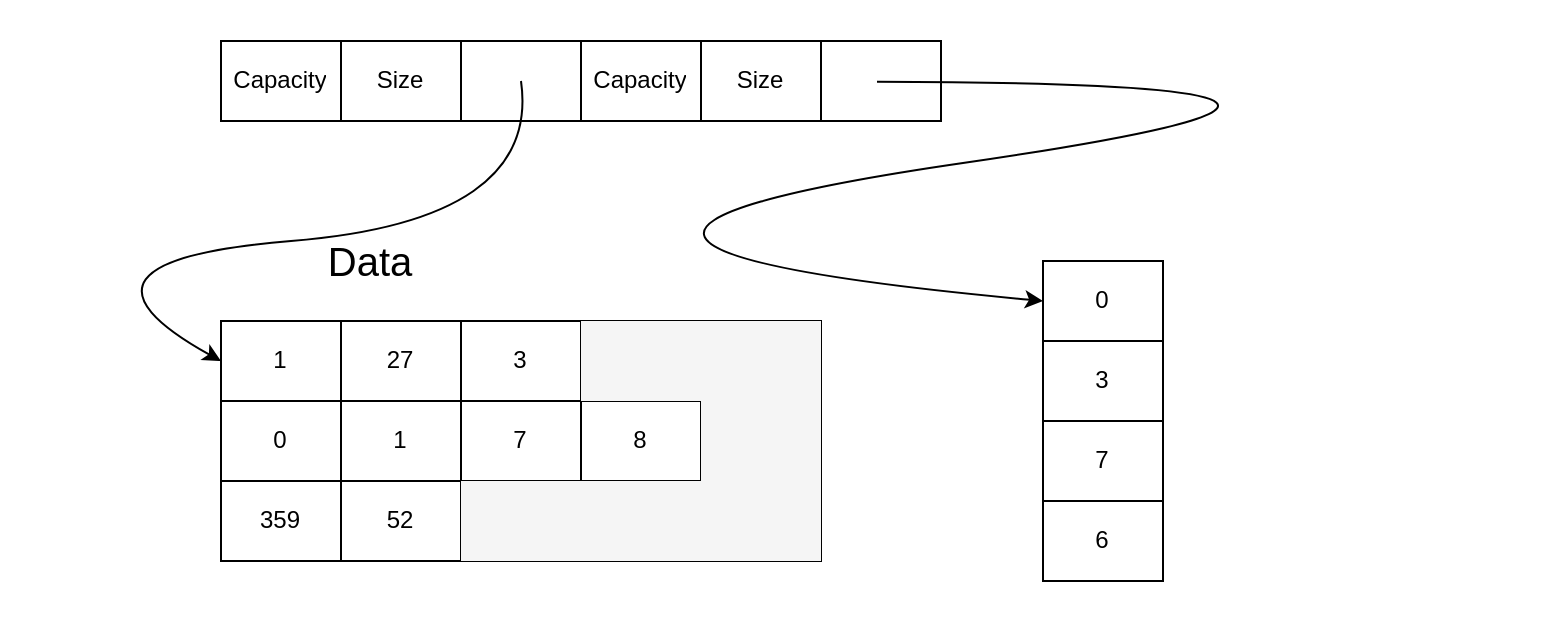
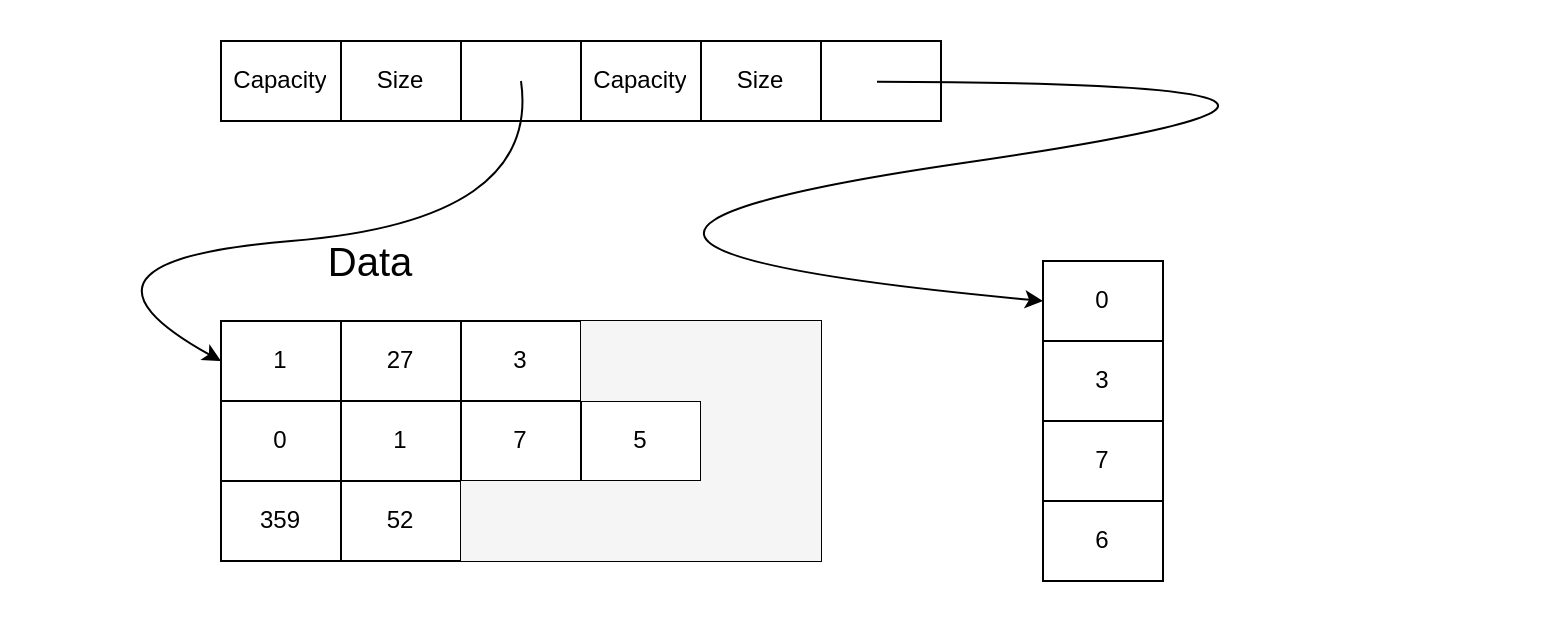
node "8": label "8" -> "5"
